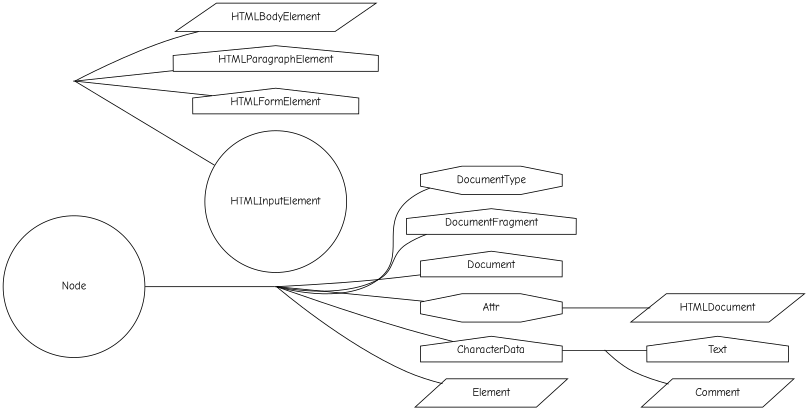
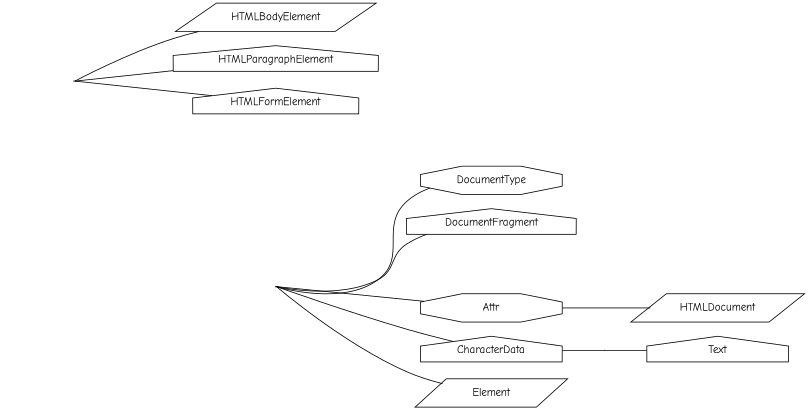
node "HTMLInputElement": removed
node "Document": removed
node "Node": removed
node "Comment": removed
